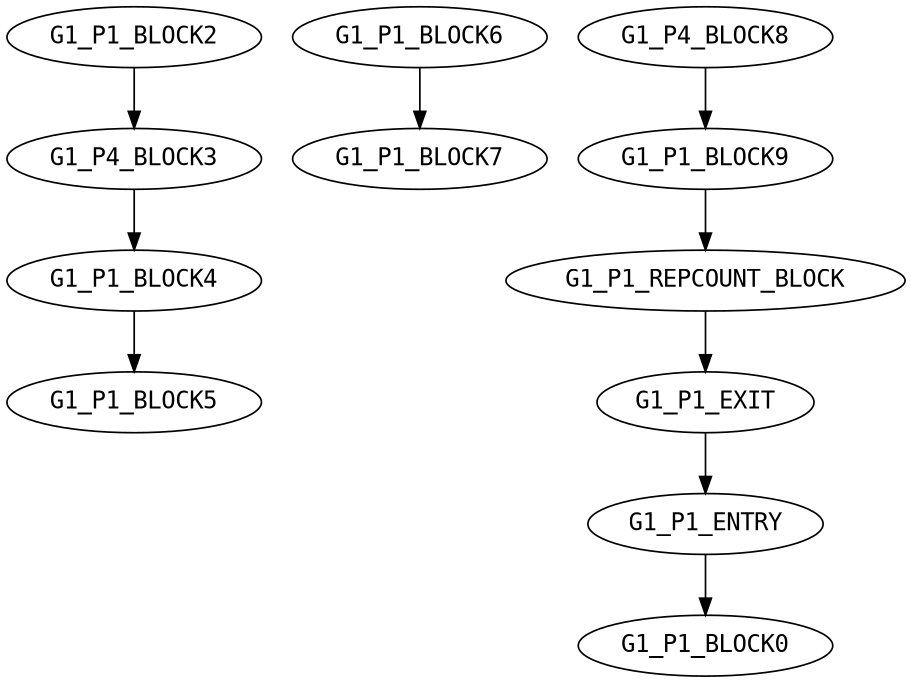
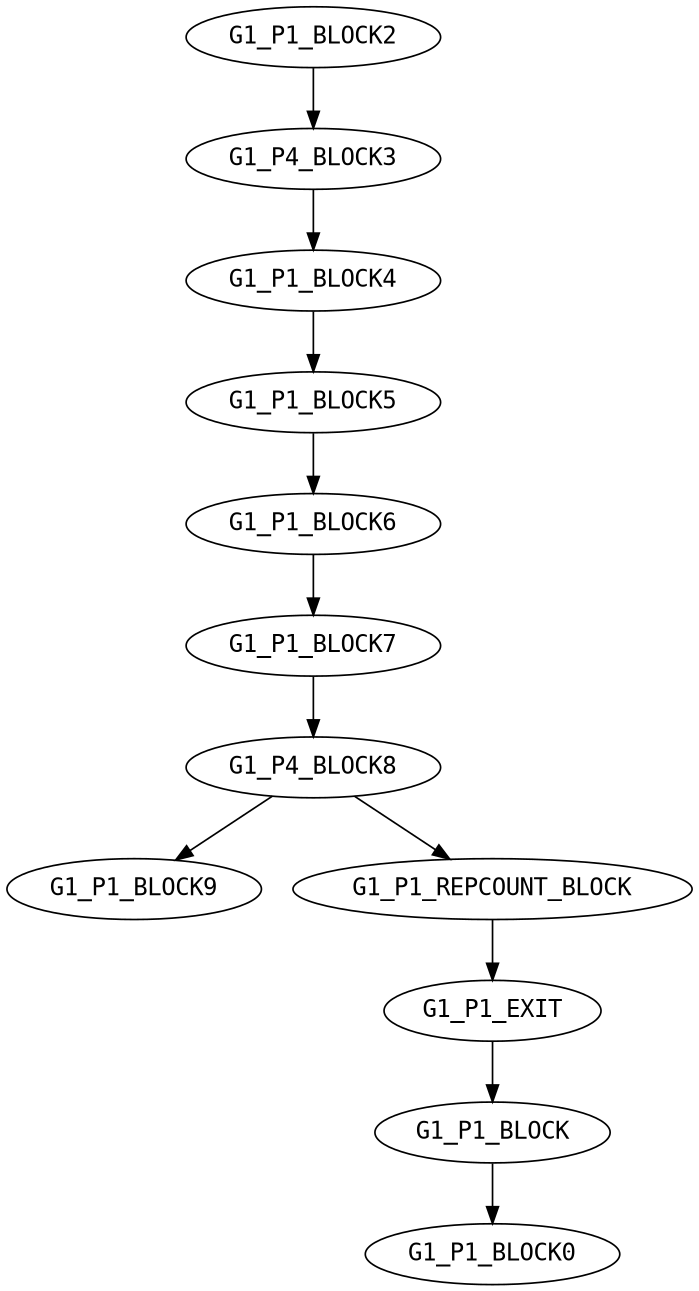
edge "G1_P1_BLOCK9" -> "G1_P1_REPCOUNT_BLOCK": now "G1_P4_BLOCK8" -> "G1_P1_REPCOUNT_BLOCK"
edge "G1_P1_BLOCK5" -> "G1_P1_BLOCK6": added
node "G1_P1_ENTRY": label "G1_P1_ENTRY" -> "G1_P1_BLOCK"
edge "G1_P1_BLOCK7" -> "G1_P4_BLOCK8": added
